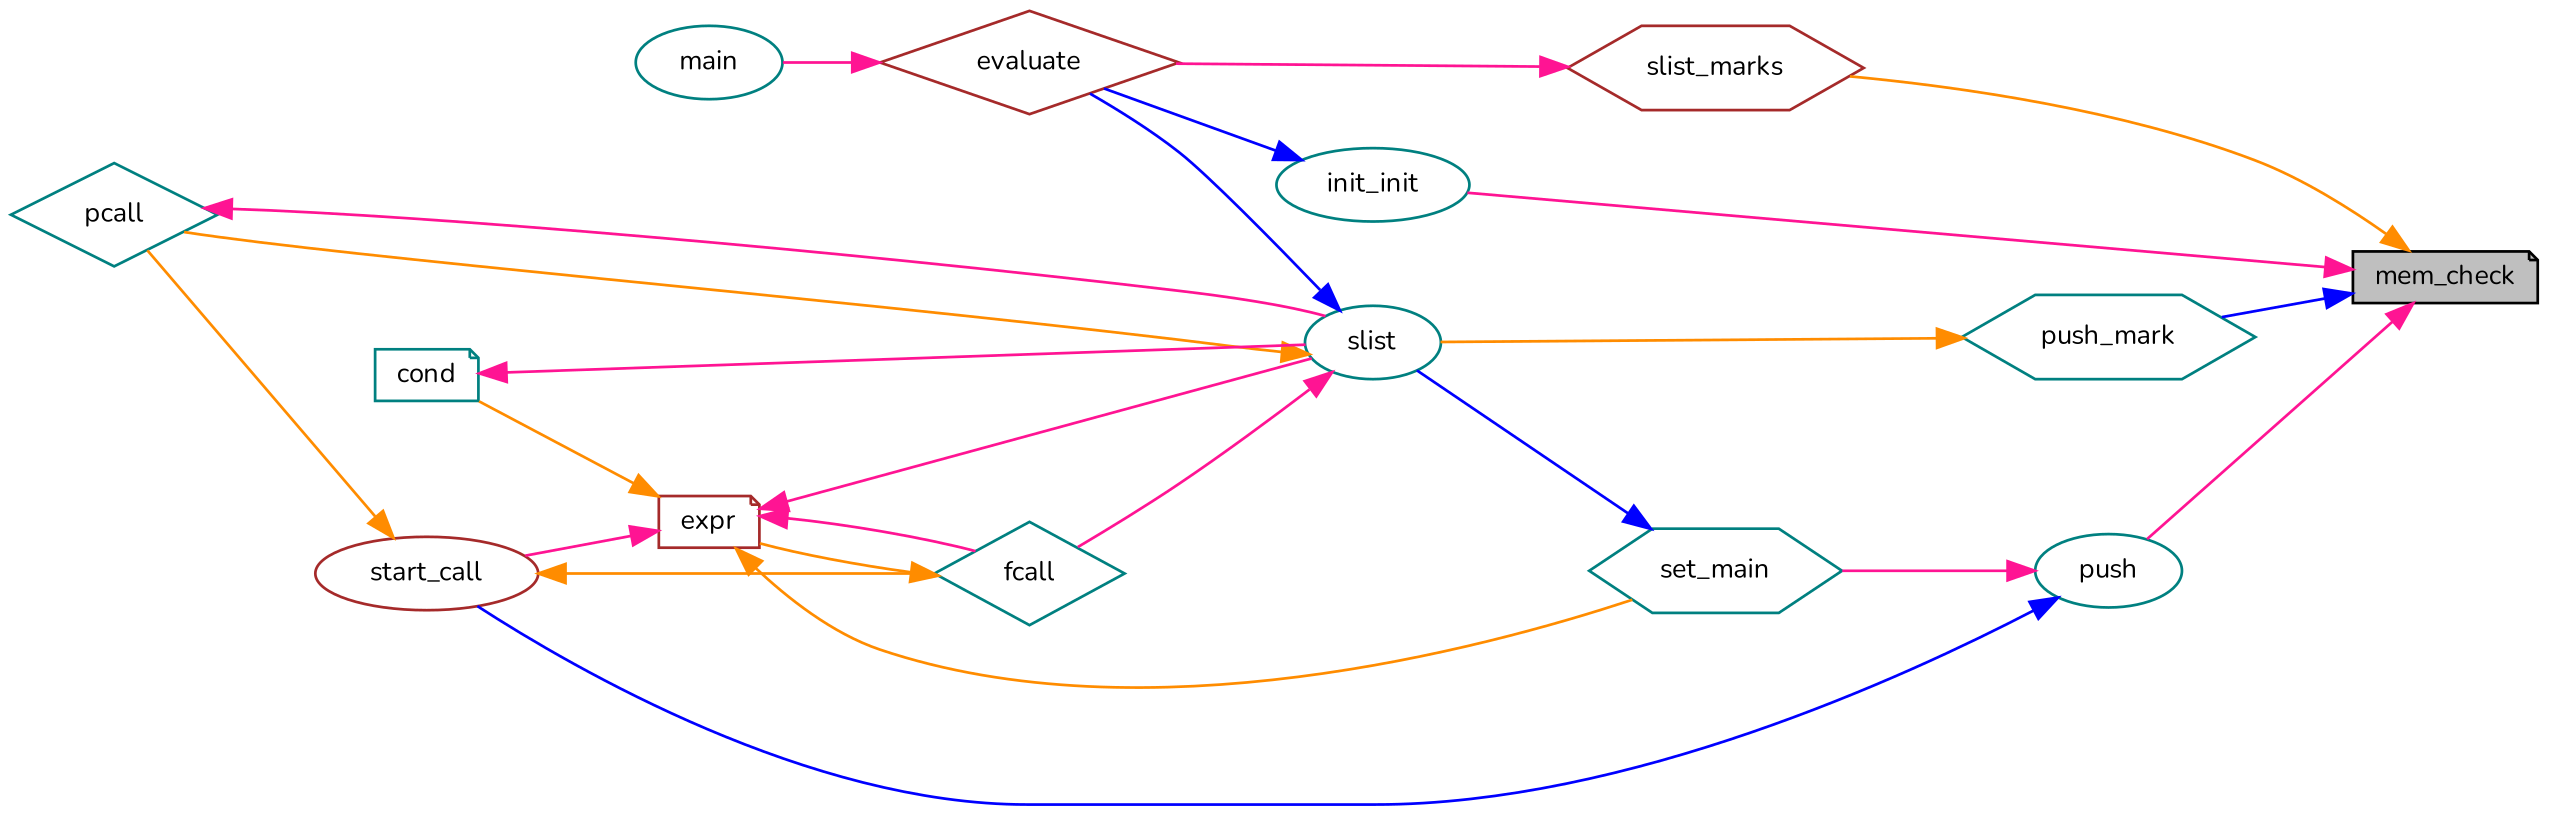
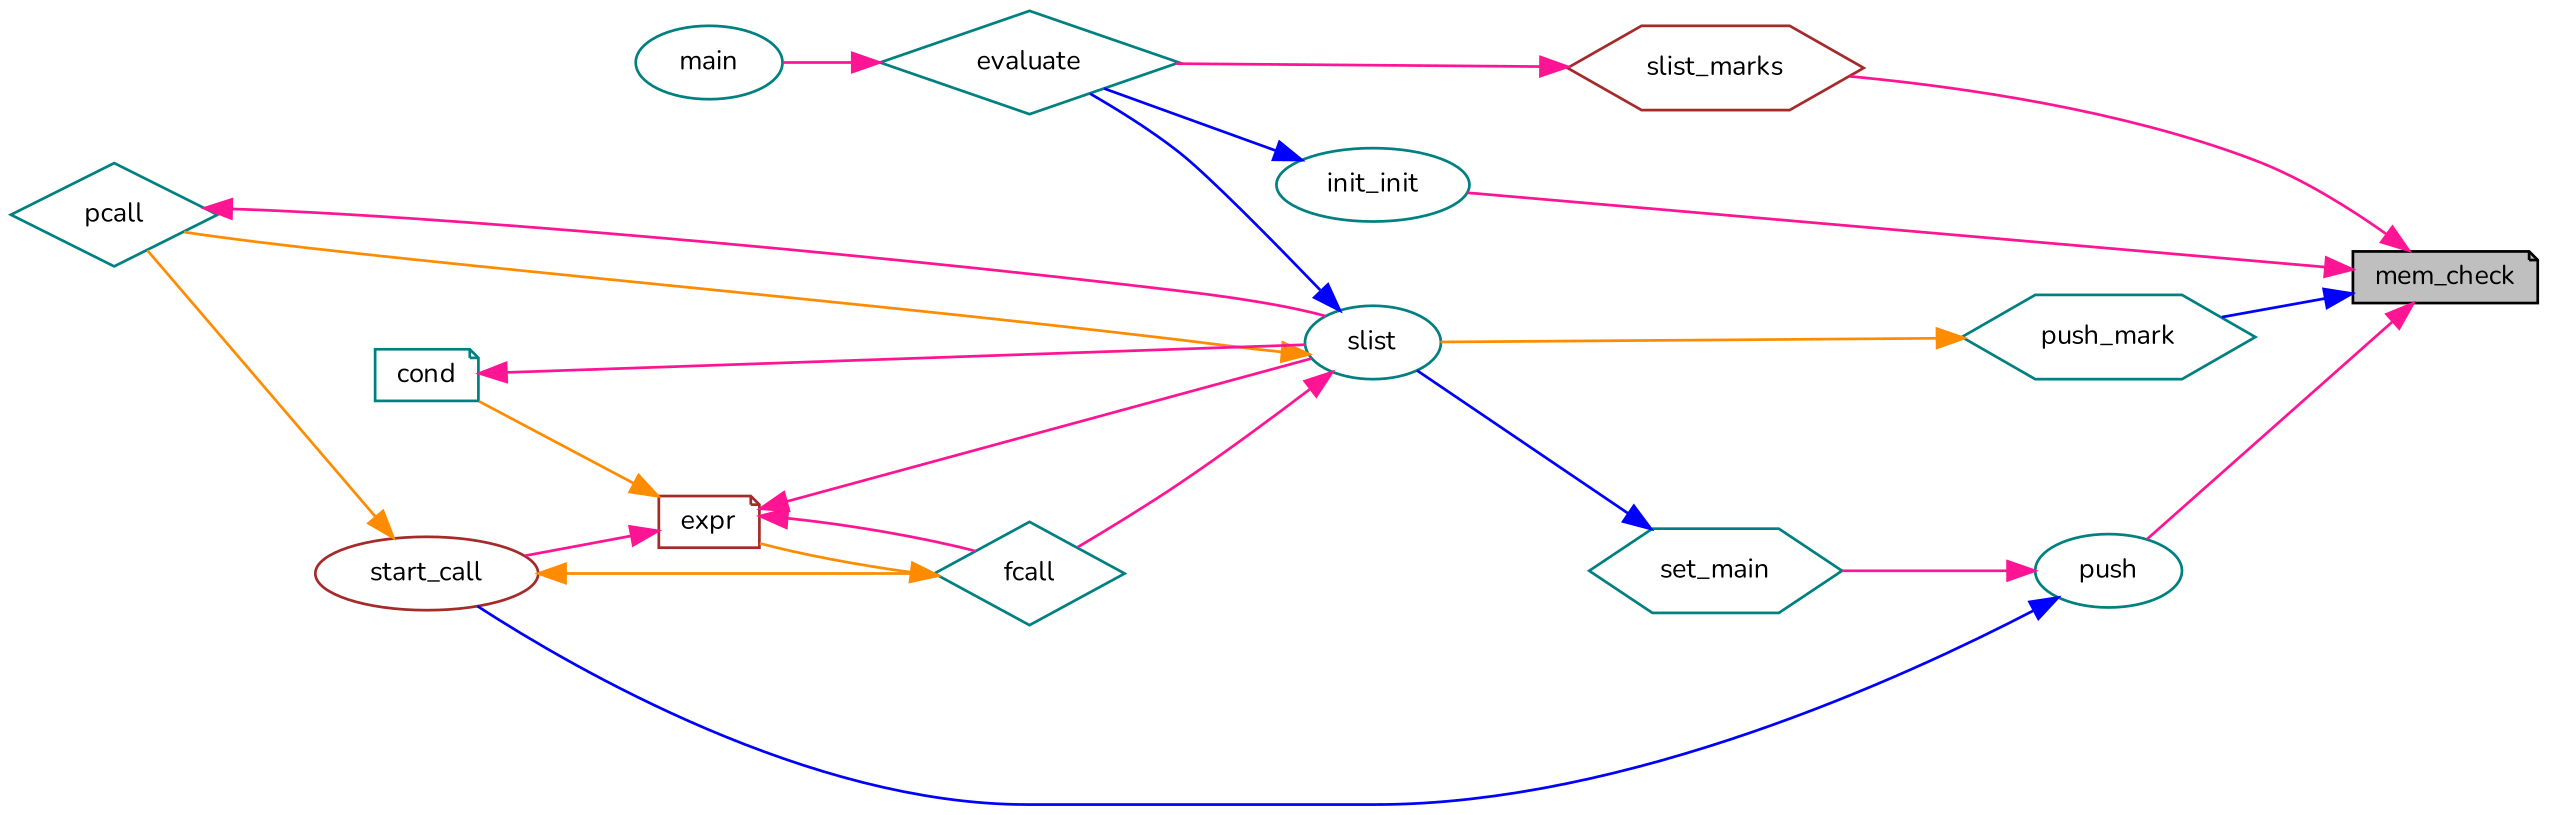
node "evaluate": color brown -> teal
edge "slist_marks" -> "mem_check": color darkorange -> deeppink
edge "set_main" -> "expr": removed
